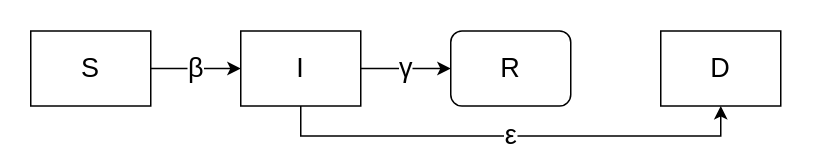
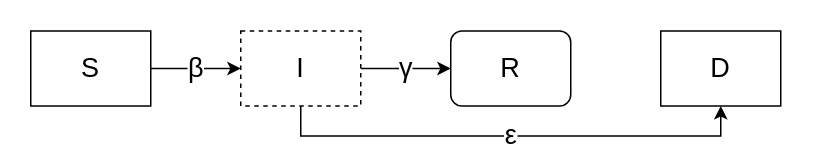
node "I": style solid -> dashed
